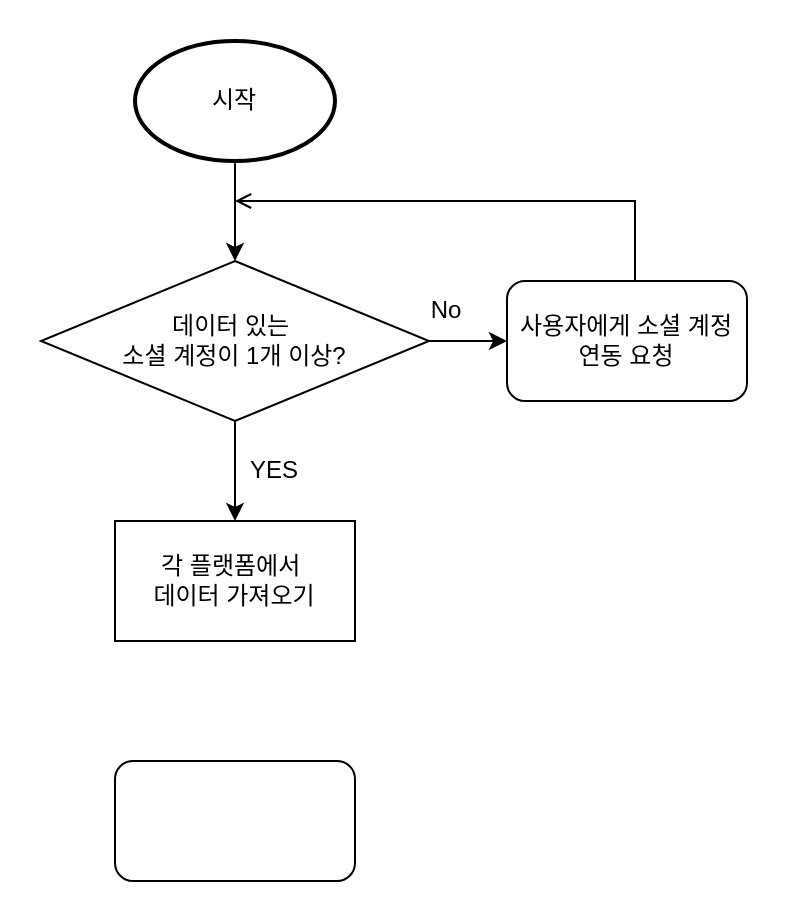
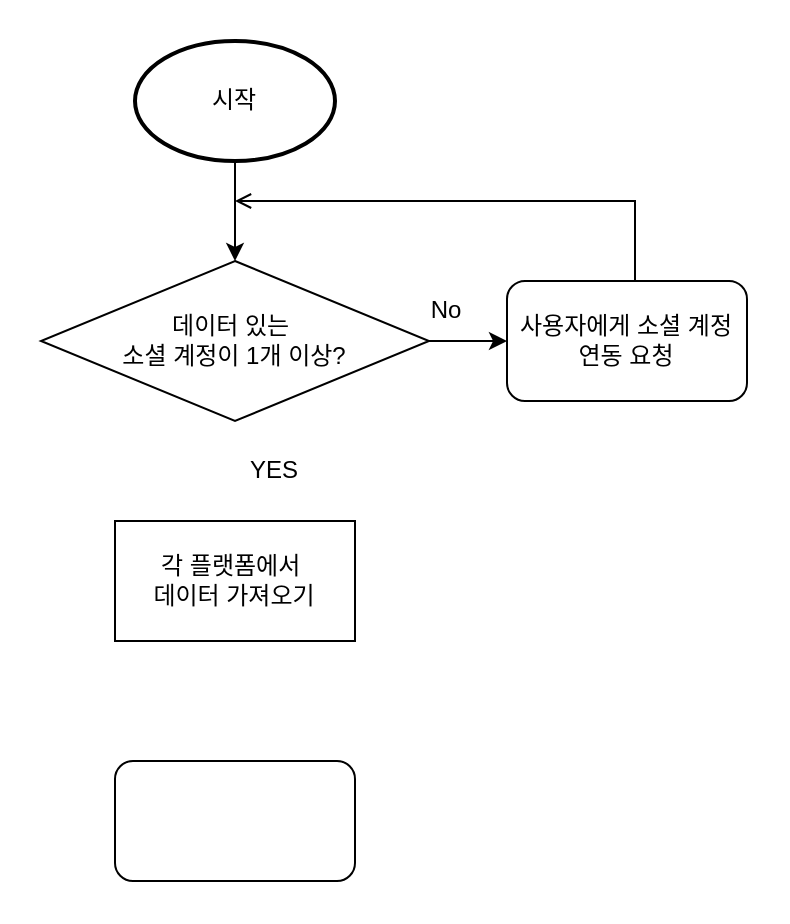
edge "데이터 있는 소셜 계정이 1개 이상?" -> "각 플랫폼에서 데이터 가져오기": removed
